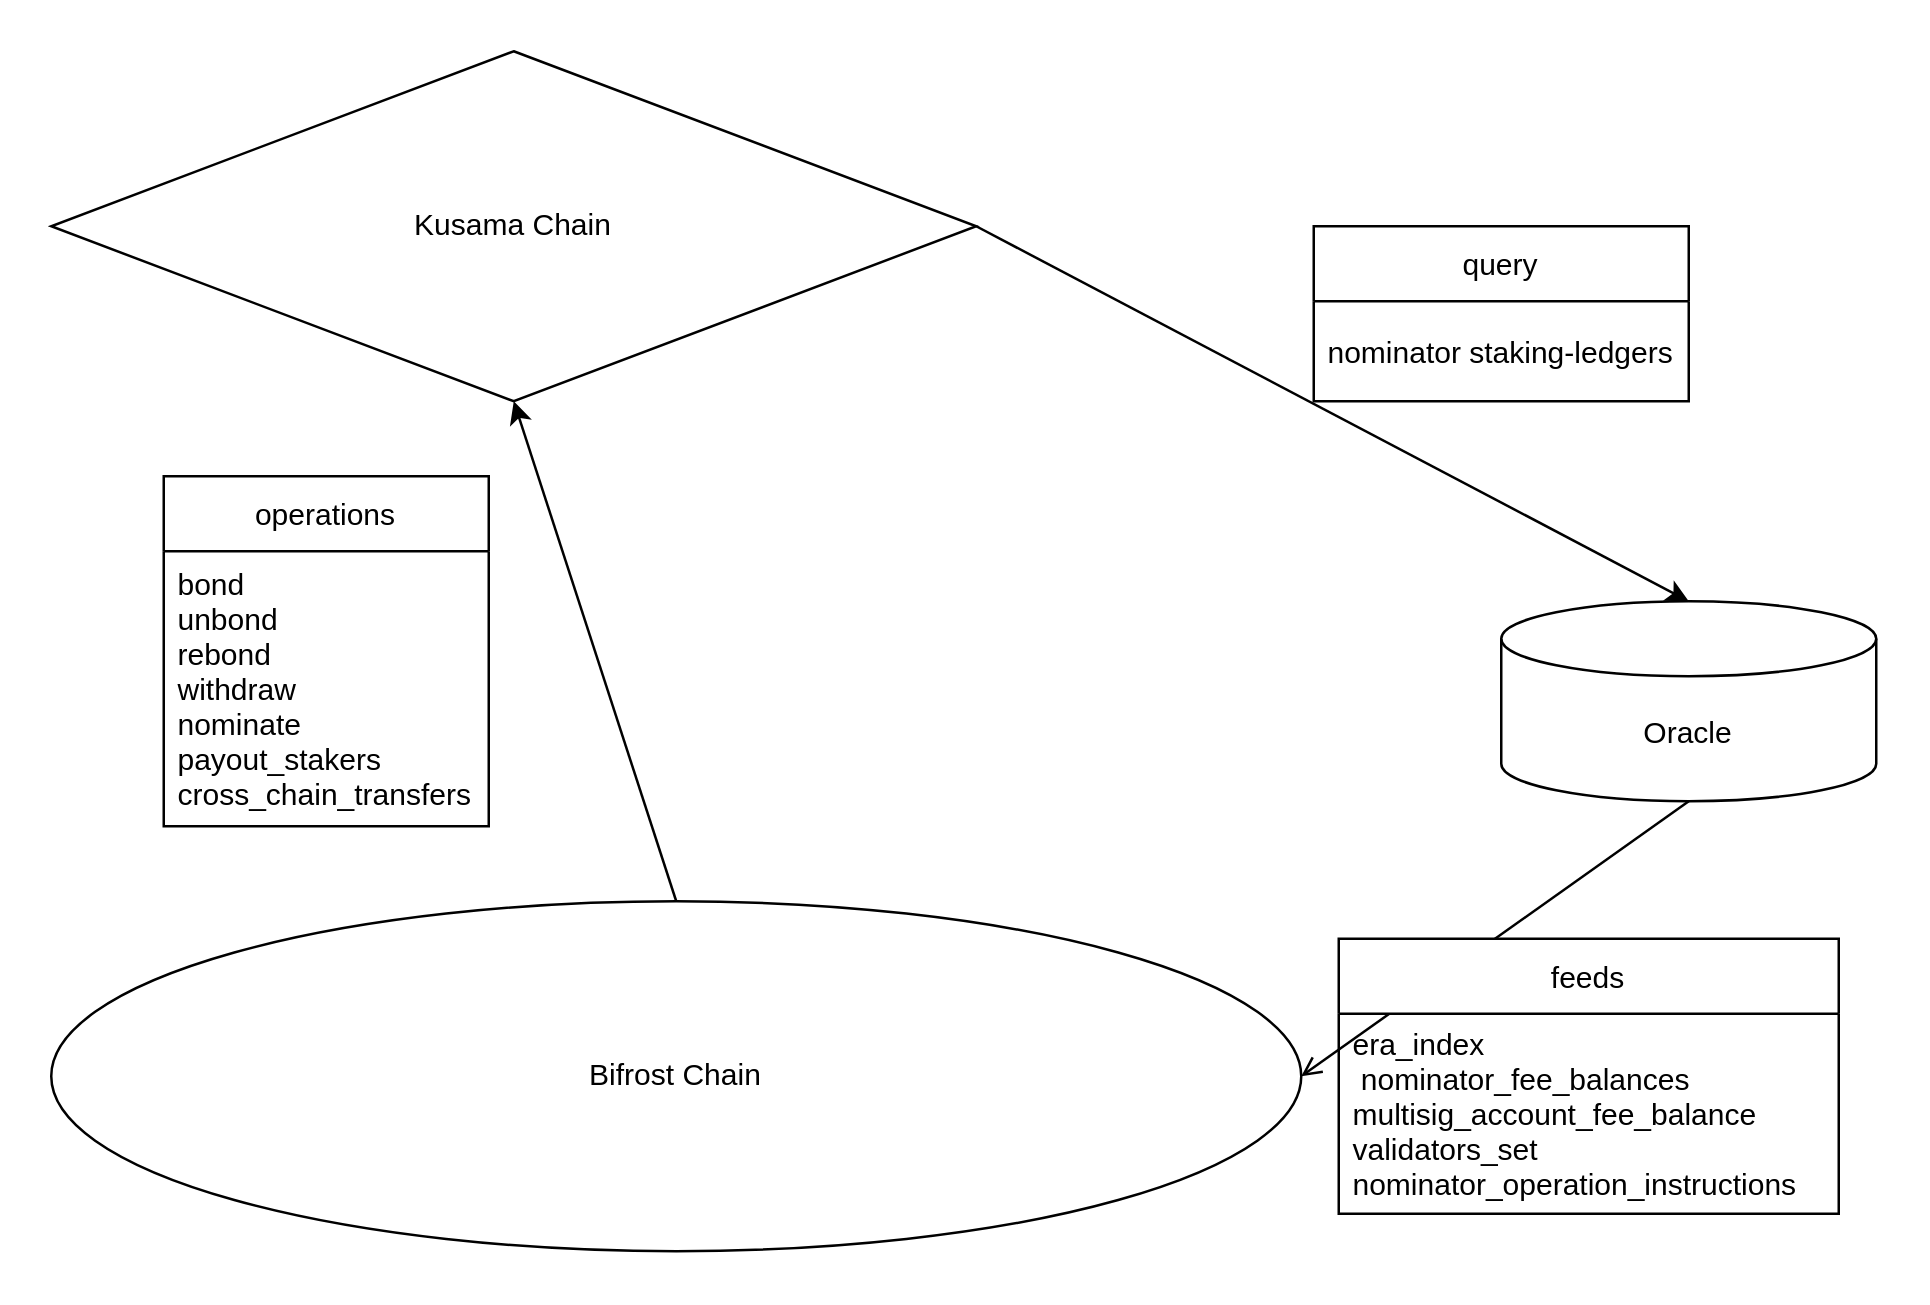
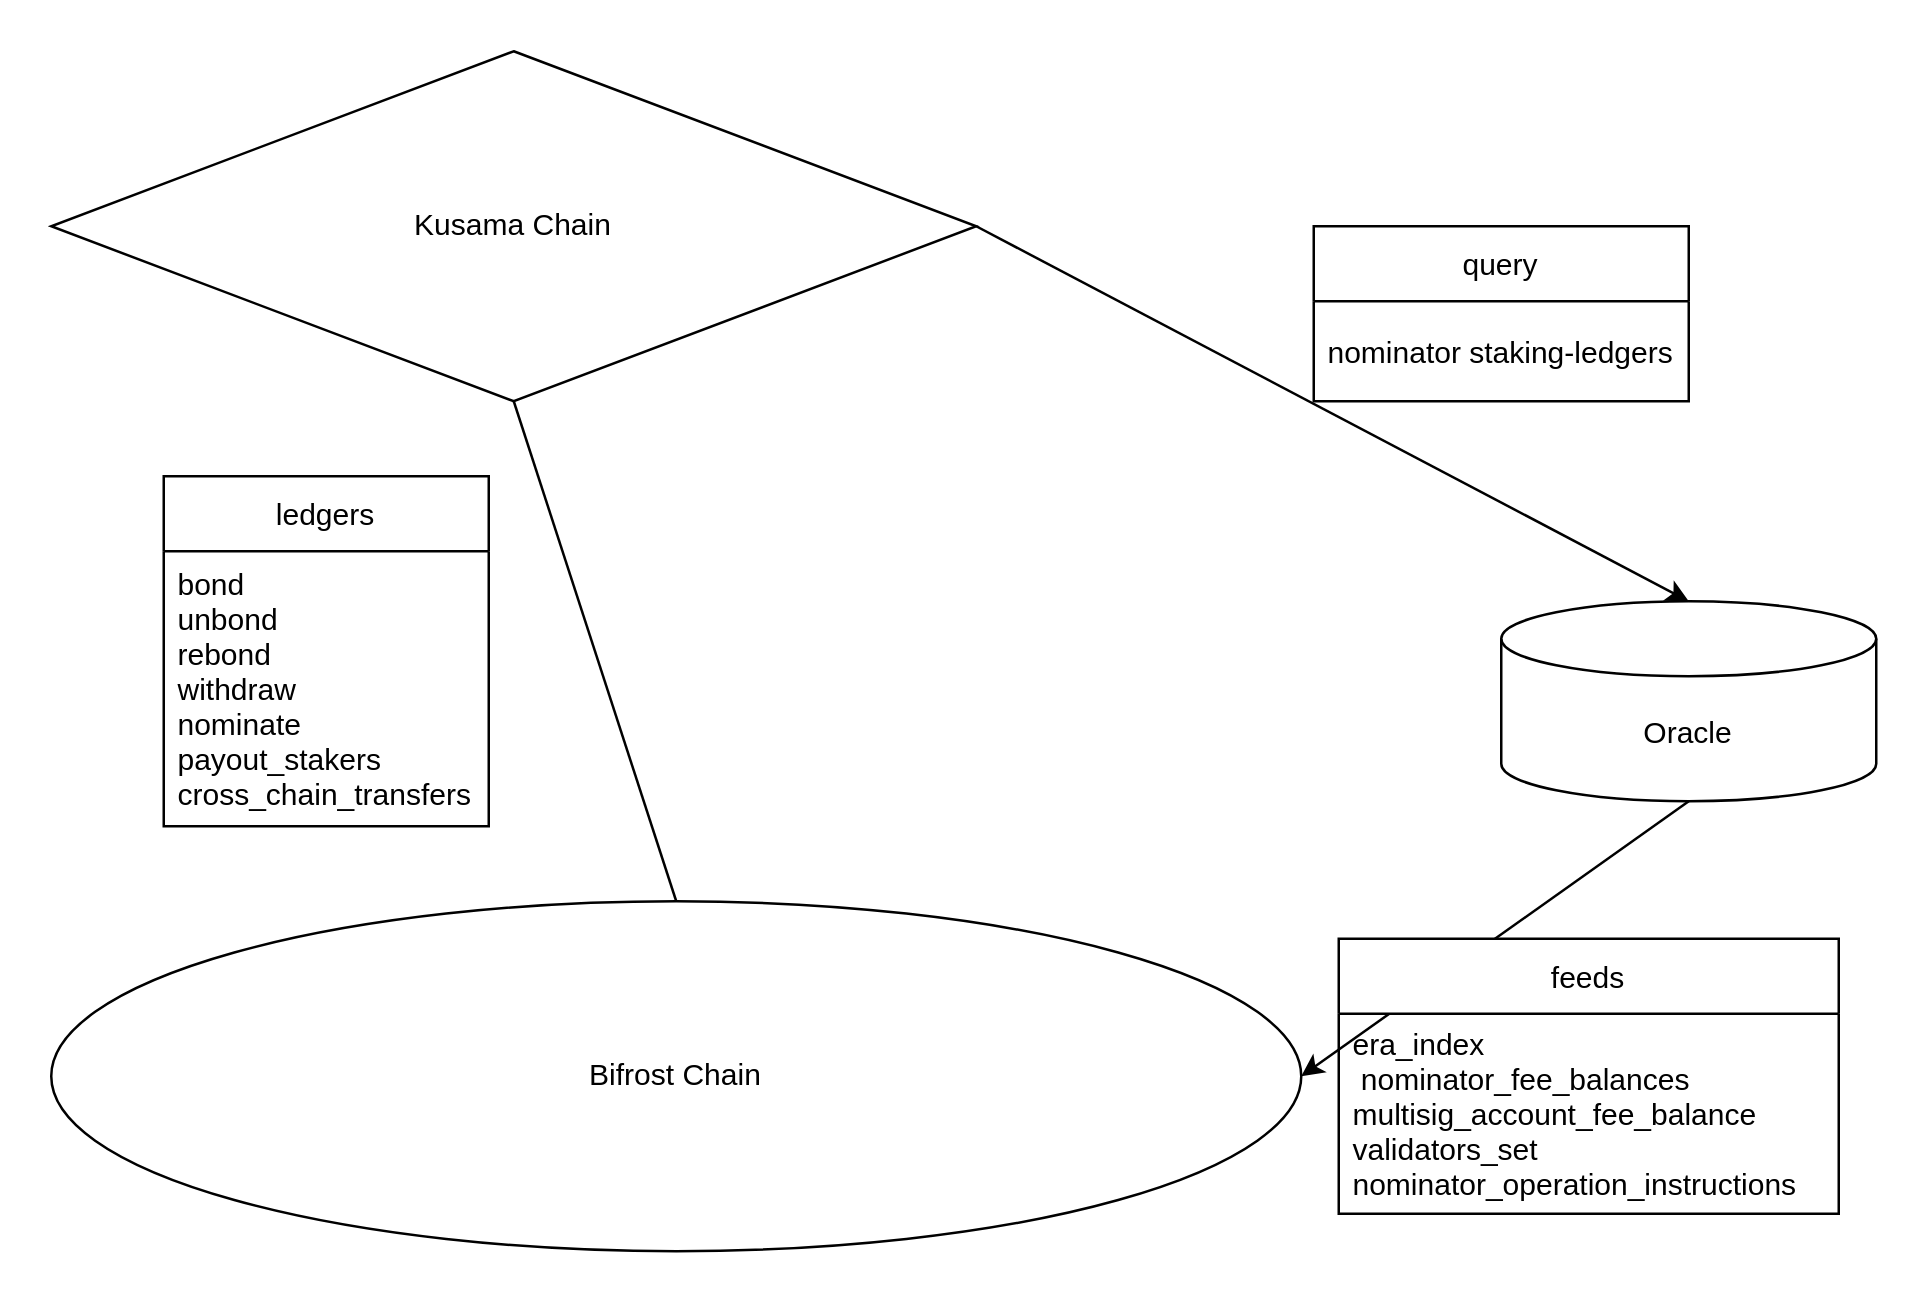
edge "Bifrost Chain" -> "Kusama Chain": arrowhead classic -> none
node "operations": label "operations" -> "ledgers"
edge "Oracle" -> "Bifrost Chain": arrowhead open -> classic
